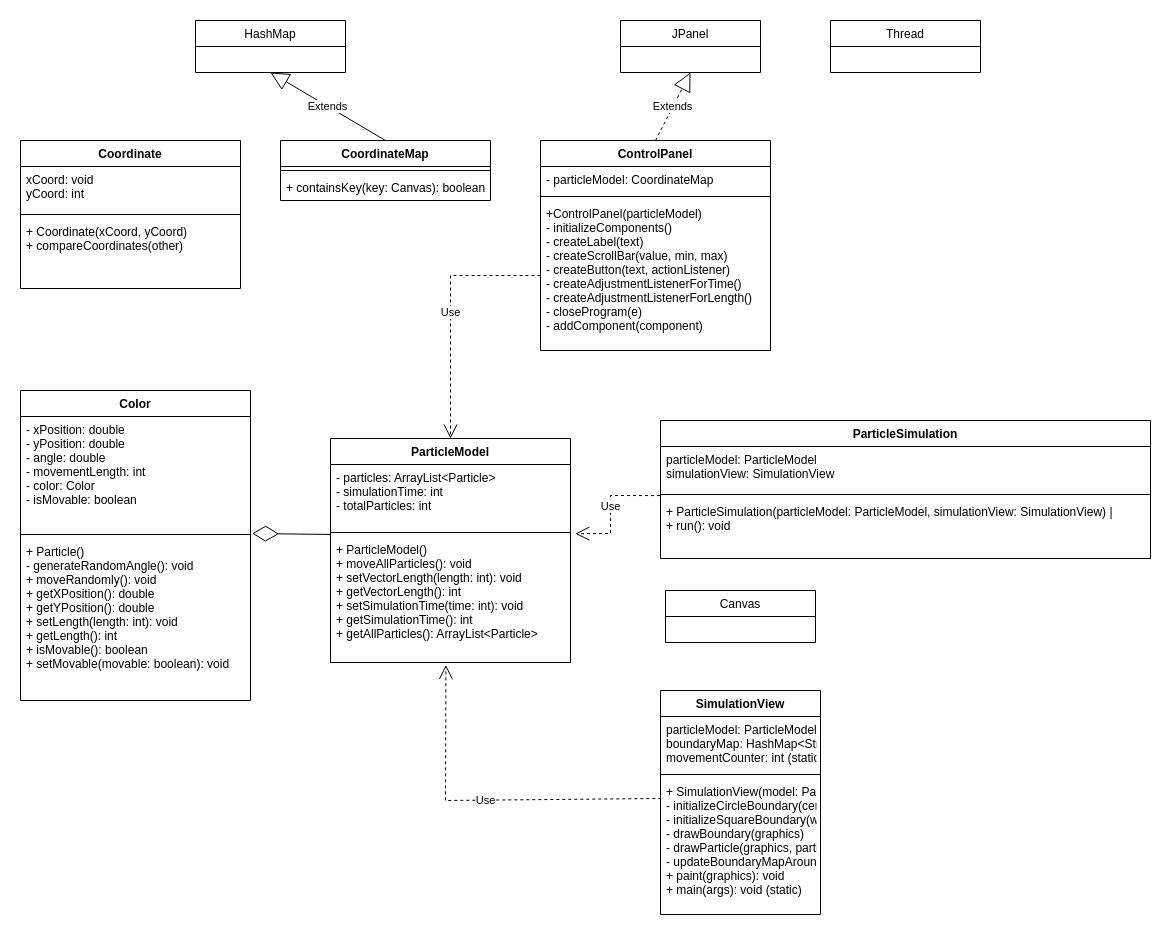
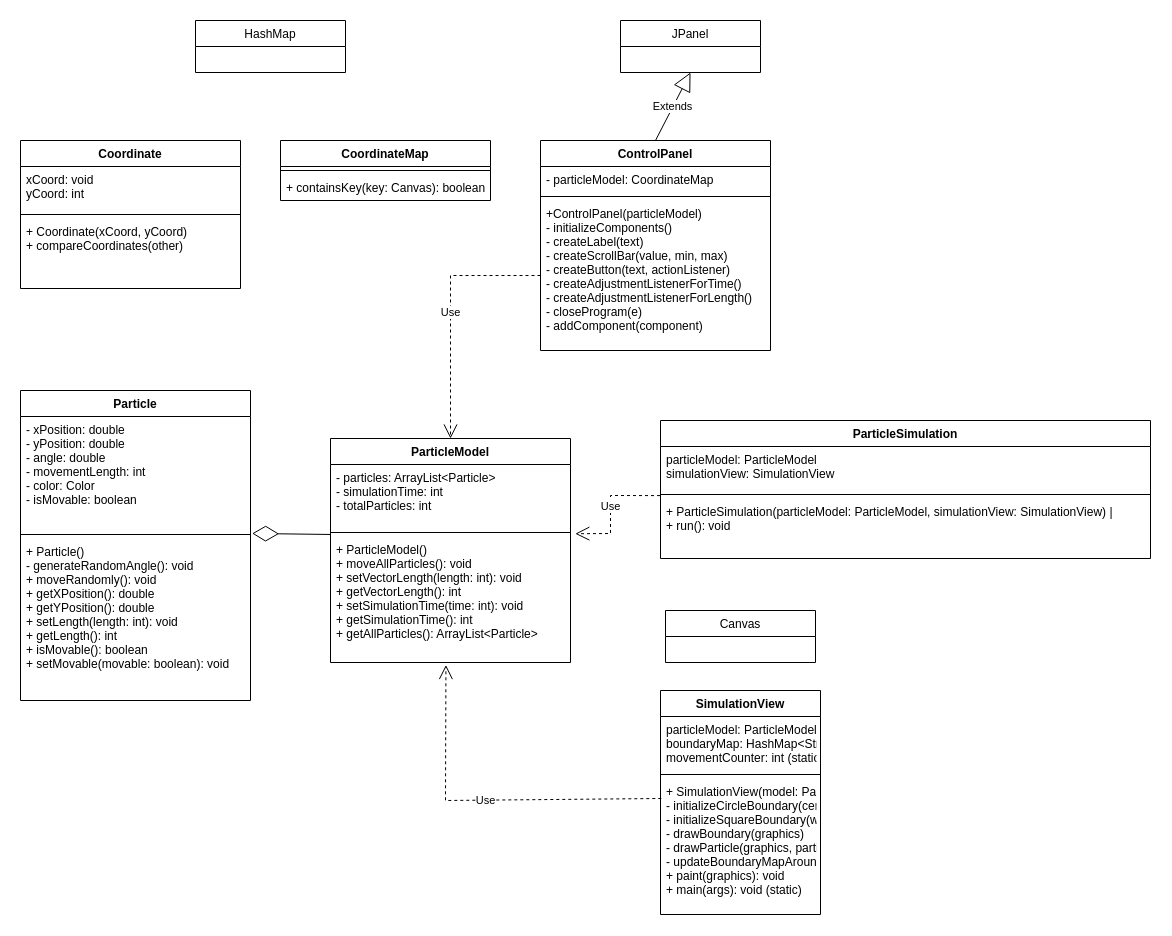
node "Thread": removed
edge "CoordinateMap" -> "HashMap": removed, label "Extends"
edge "ControlPanel" -> "JPanel": style dashed -> solid
node "Color": label "Color" -> "Particle"
node "Canvas": moved (741, 617) -> (741, 637)
